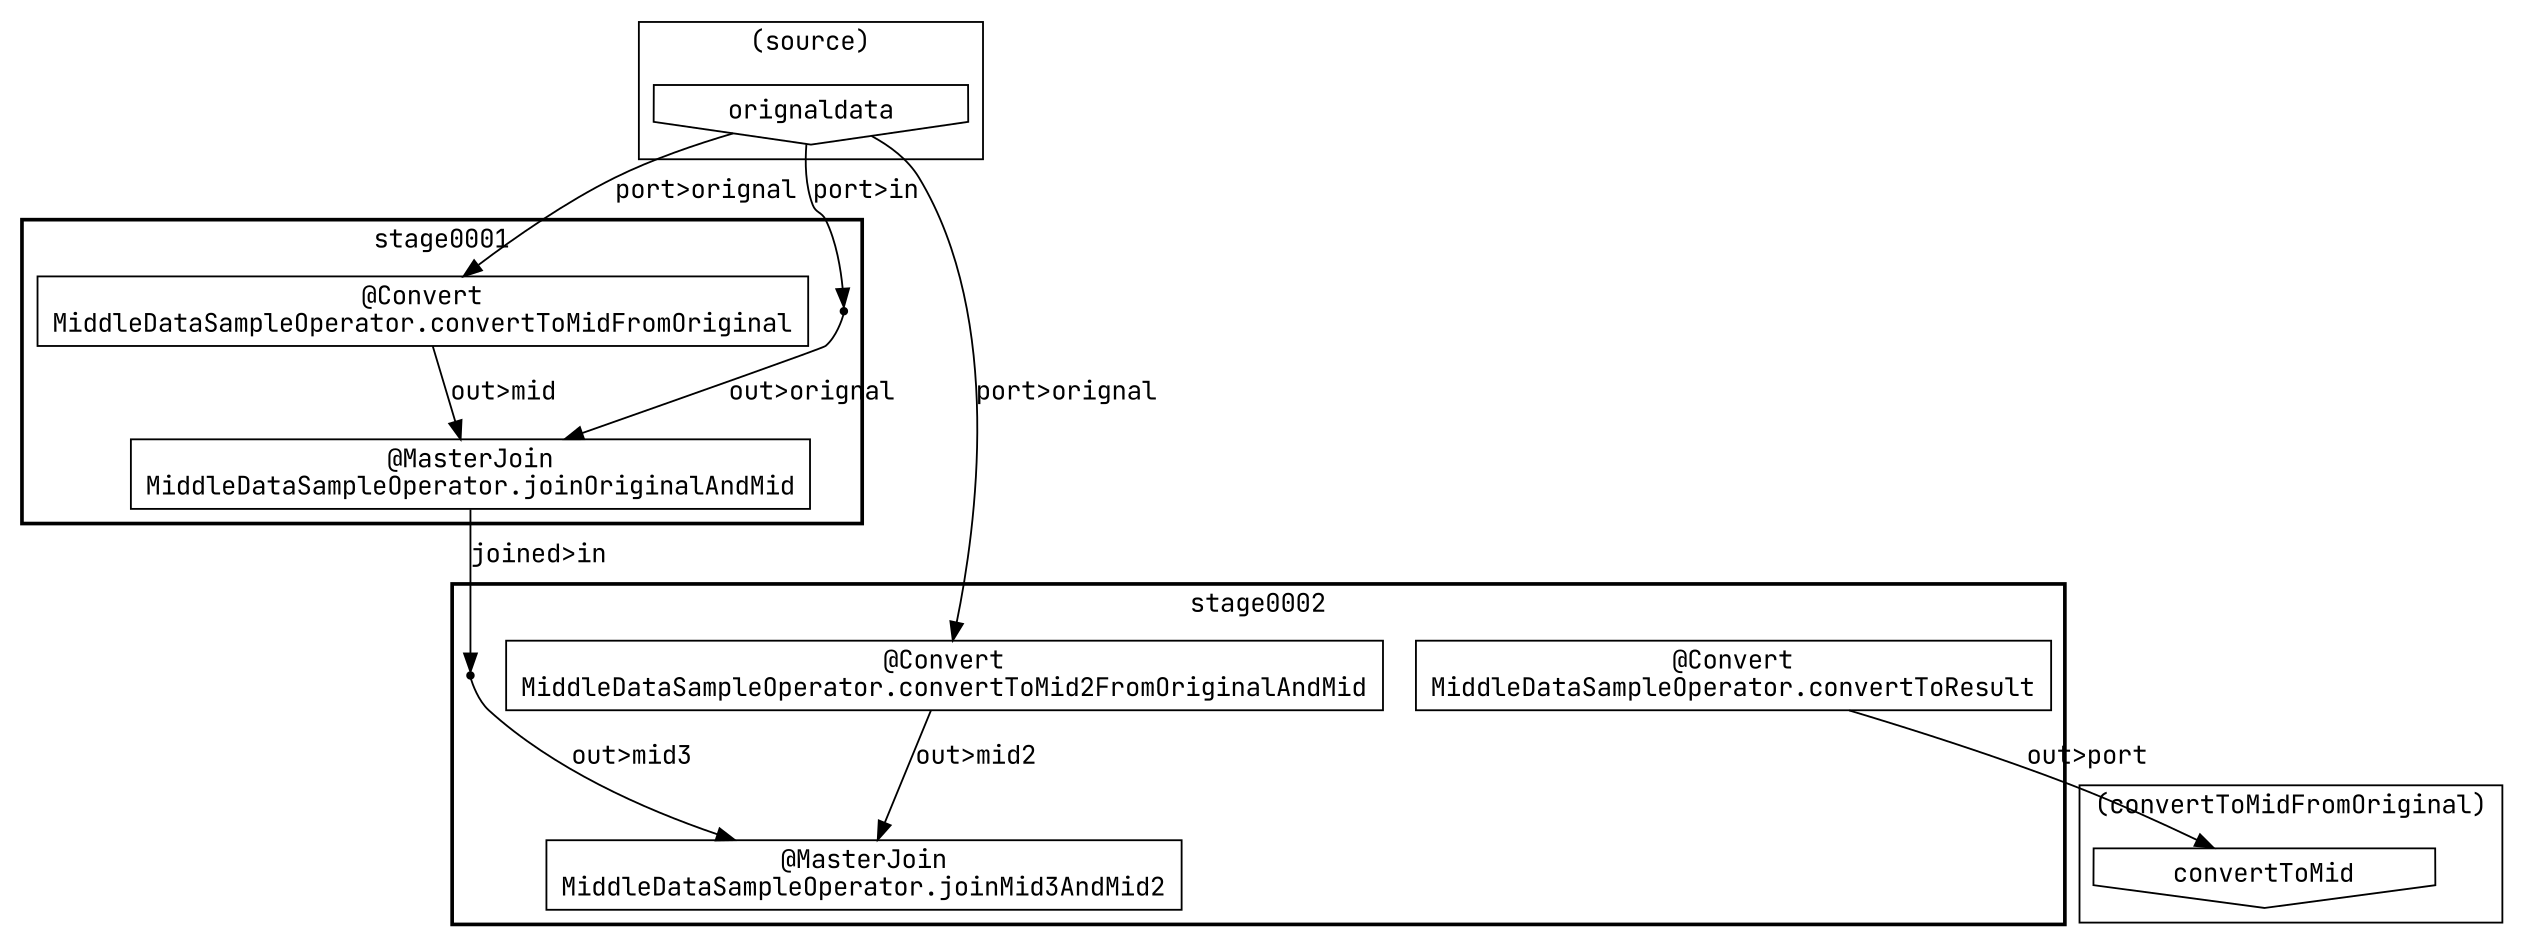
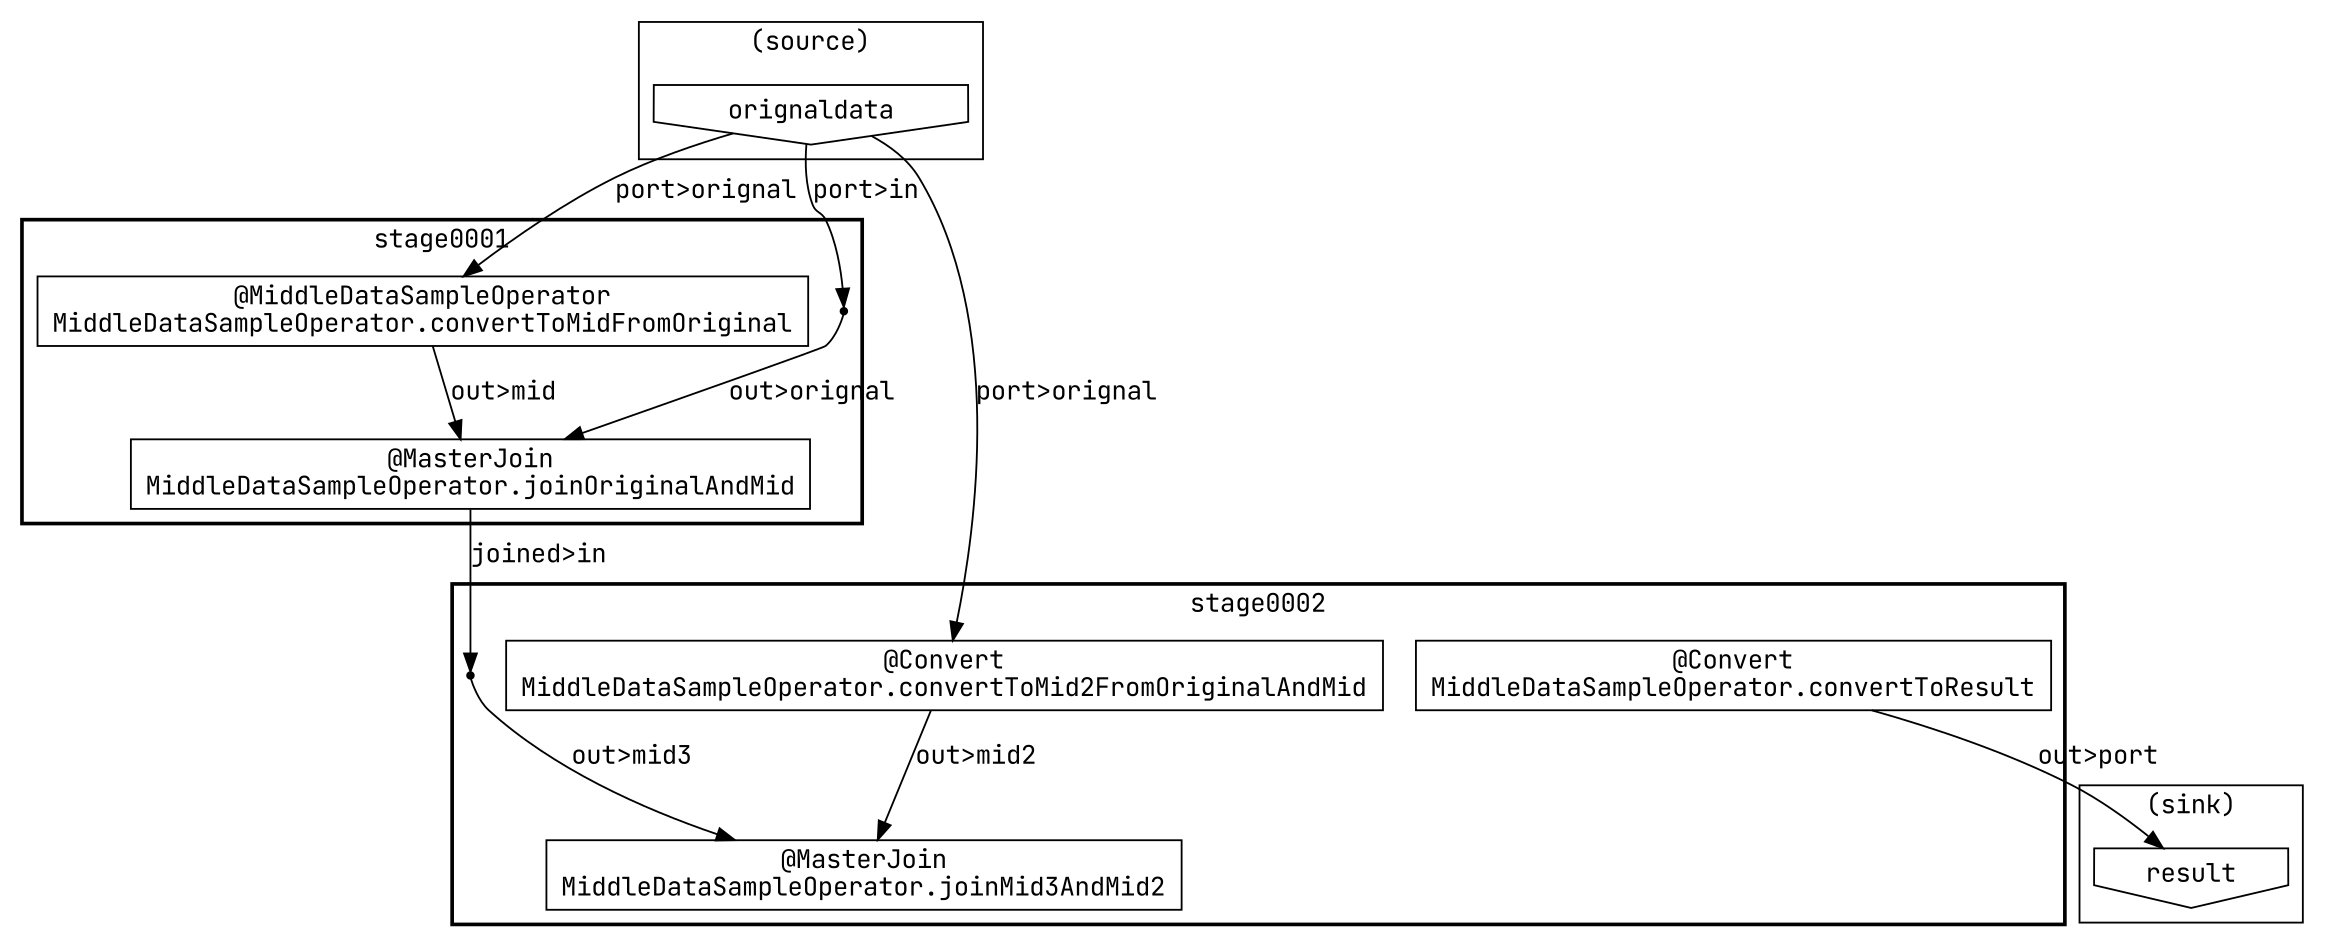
node "@Convert MiddleDataSampleOperator.convertToMidFromOriginal": label "@Convert MiddleDataSampleOperator.convertToMidFromOriginal" -> "@MiddleDataSampleOperator MiddleDataSampleOperator.convertToMidFromOriginal"
cluster "(convertToMidFromOriginal)": label "(convertToMidFromOriginal)" -> "(sink)"
node "convertToMid": label "convertToMid" -> "result"
